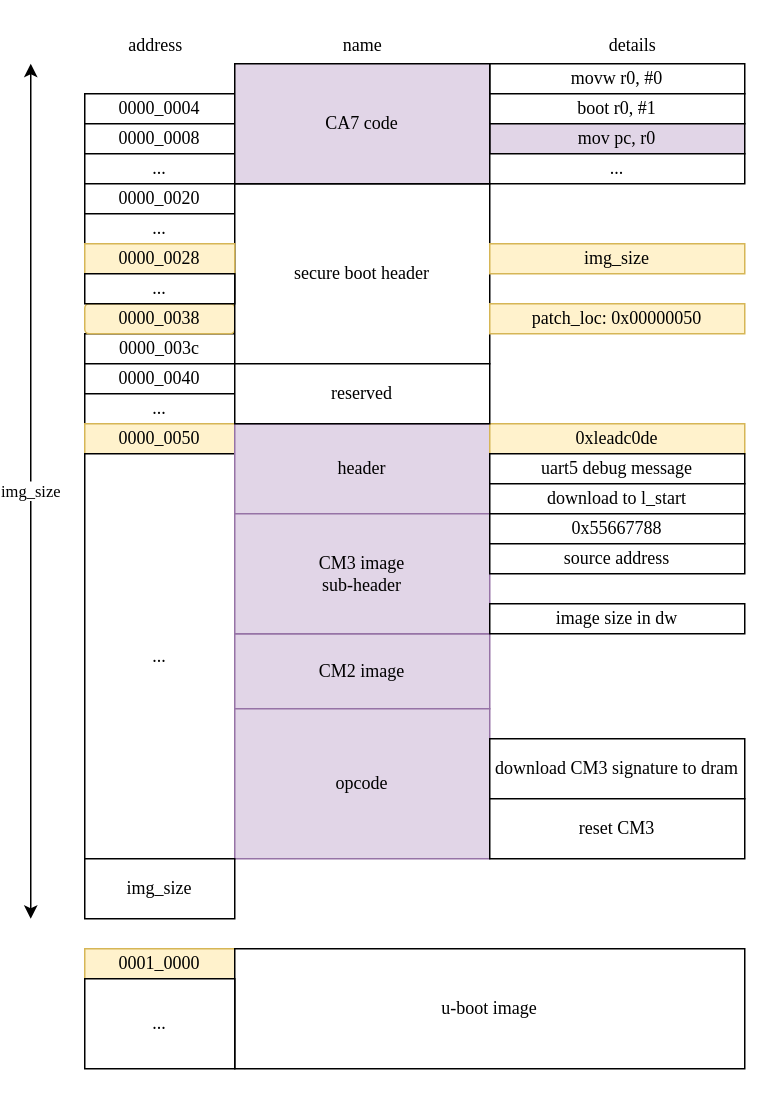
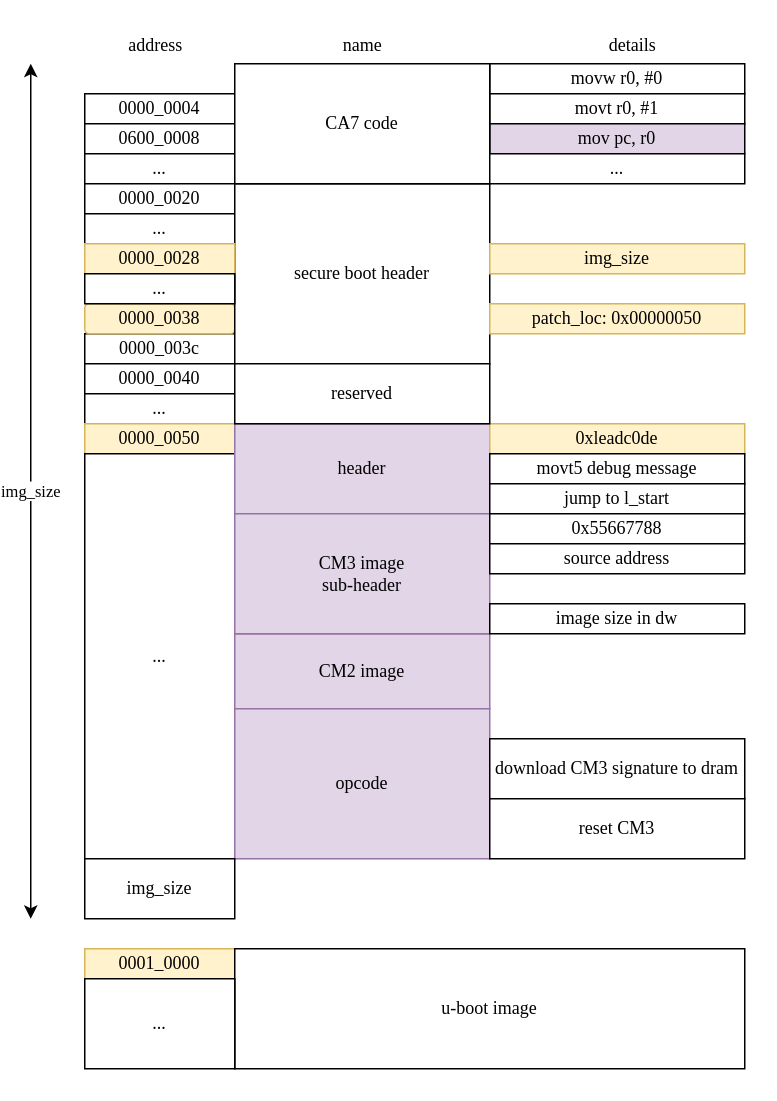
node "boot r0, #1": label "boot r0, #1" -> "movt r0, #1"
node "CA7 code": fillcolor #e1d5e7 -> #ffffff
node "0000_0008": label "0000_0008" -> "0600_0008"
node "uart5 debug message": label "uart5 debug message" -> "movt5 debug message"
node "download to l_start": label "download to l_start" -> "jump to l_start"
